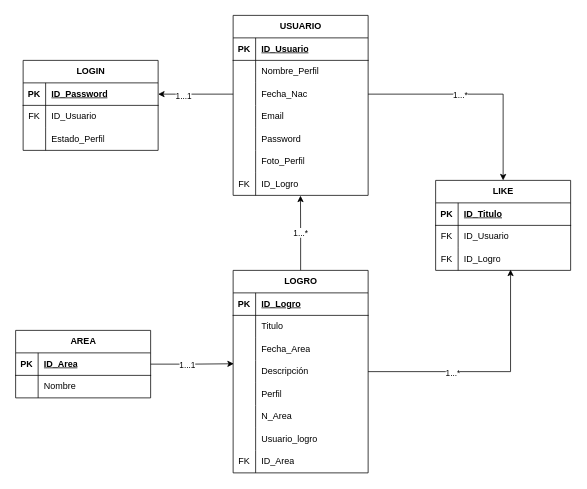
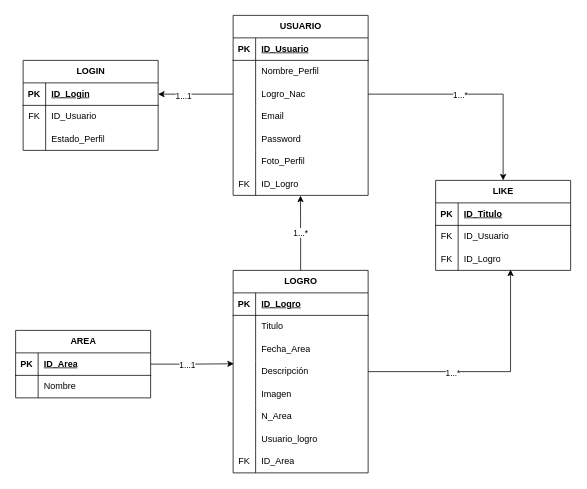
node "ID_Password": label "ID_Password" -> "ID_Login"
node "Fecha_Nac": label "Fecha_Nac" -> "Logro_Nac"
node "Perfil": label "Perfil" -> "Imagen"
